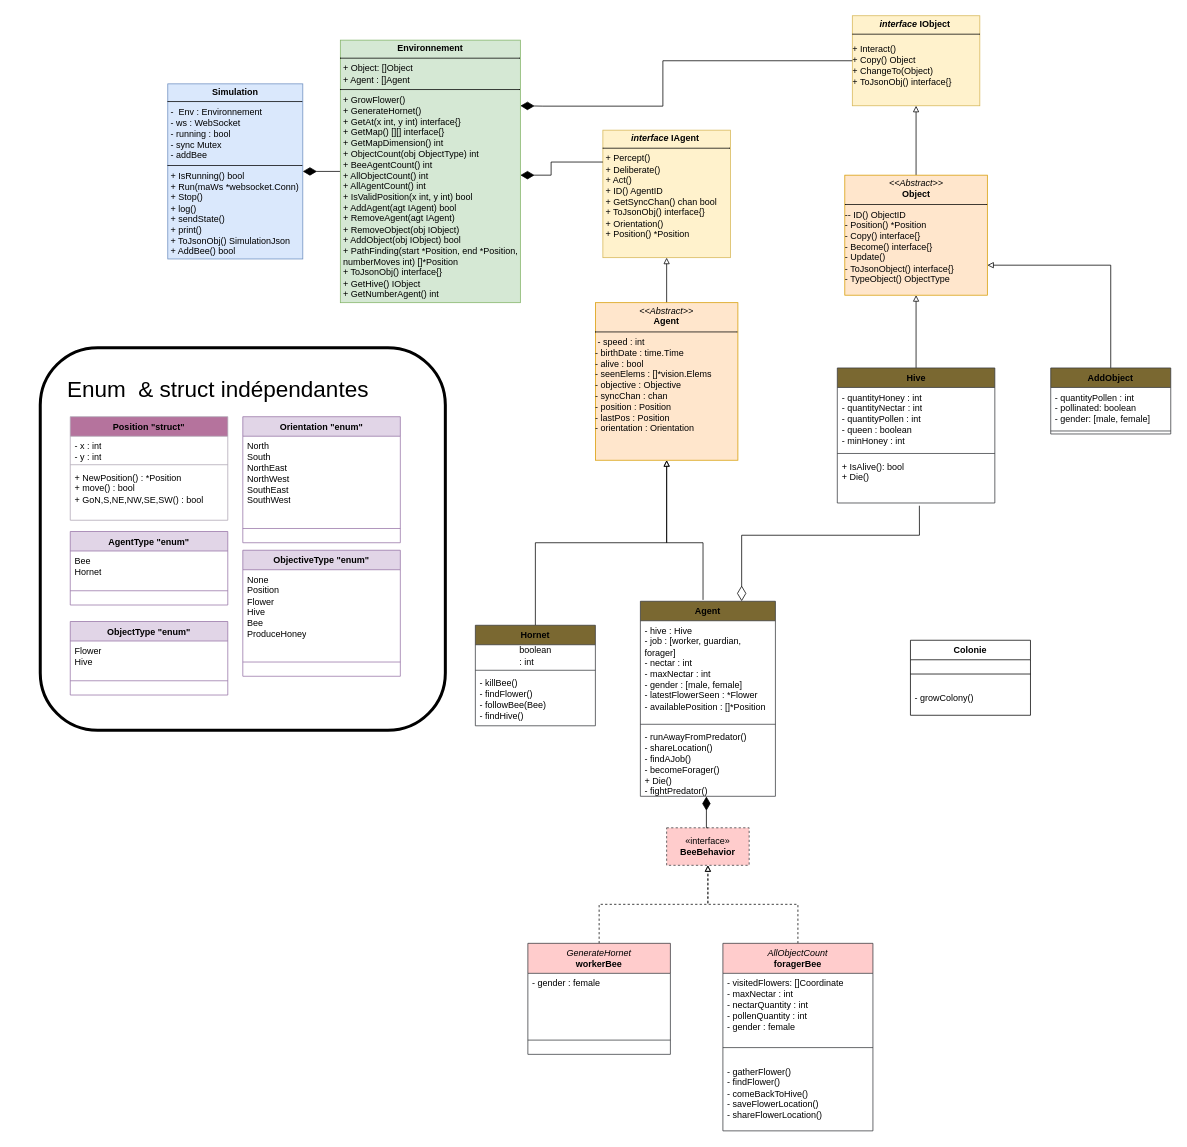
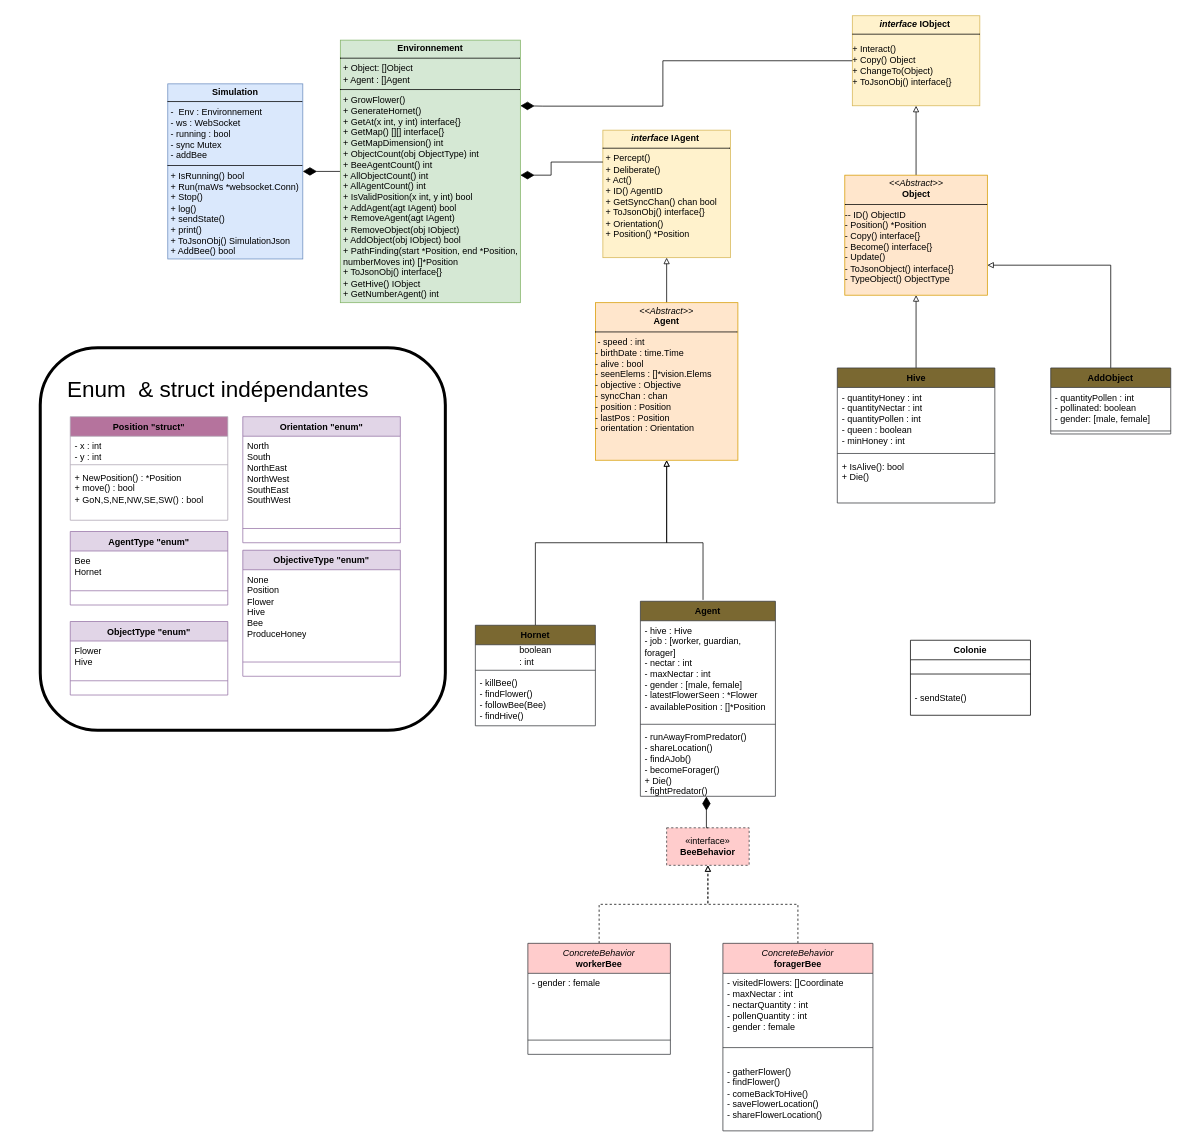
edge "+ IsAlive(): bool + Die()" -> "Agent": removed
node "- growColony()": label "- growColony()" -> "- sendState()"
node "GenerateHornet workerBee": label "GenerateHornet workerBee" -> "ConcreteBehavior workerBee"
node "AllObjectCount foragerBee": label "AllObjectCount foragerBee" -> "ConcreteBehavior foragerBee"
